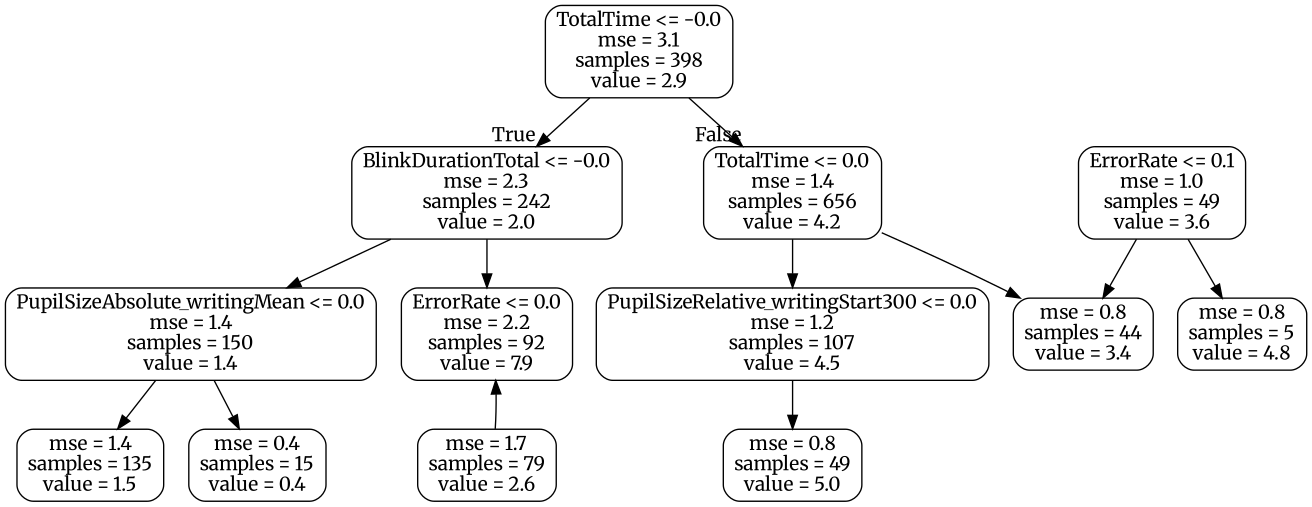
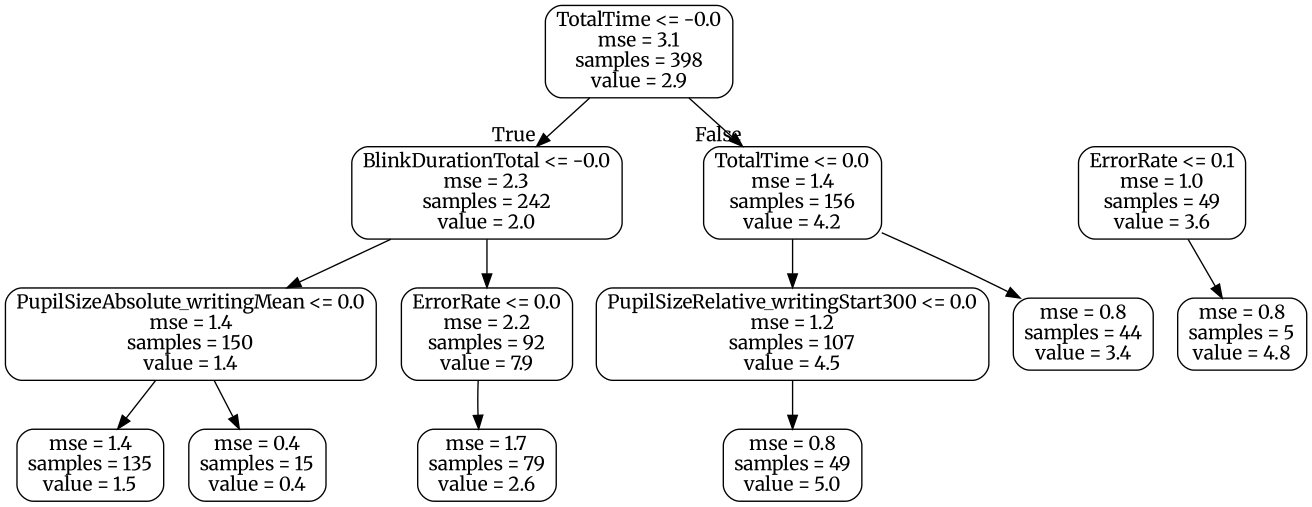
node "TotalTime <= 0.0 mse = 1.4 samples = 656 value = 4.2": label "TotalTime <= 0.0 mse = 1.4 samples = 656 value = 4.2" -> "TotalTime <= 0.0 mse = 1.4 samples = 156 value = 4.2"
edge "ErrorRate <= 0.1 mse = 1.0 samples = 49 value = 3.6" -> "mse = 0.8 samples = 44 value = 3.4": removed
edge "mse = 1.7 samples = 79 value = 2.6" -> "ErrorRate <= 0.0 mse = 2.2 samples = 92 value = 7.9": reversed
